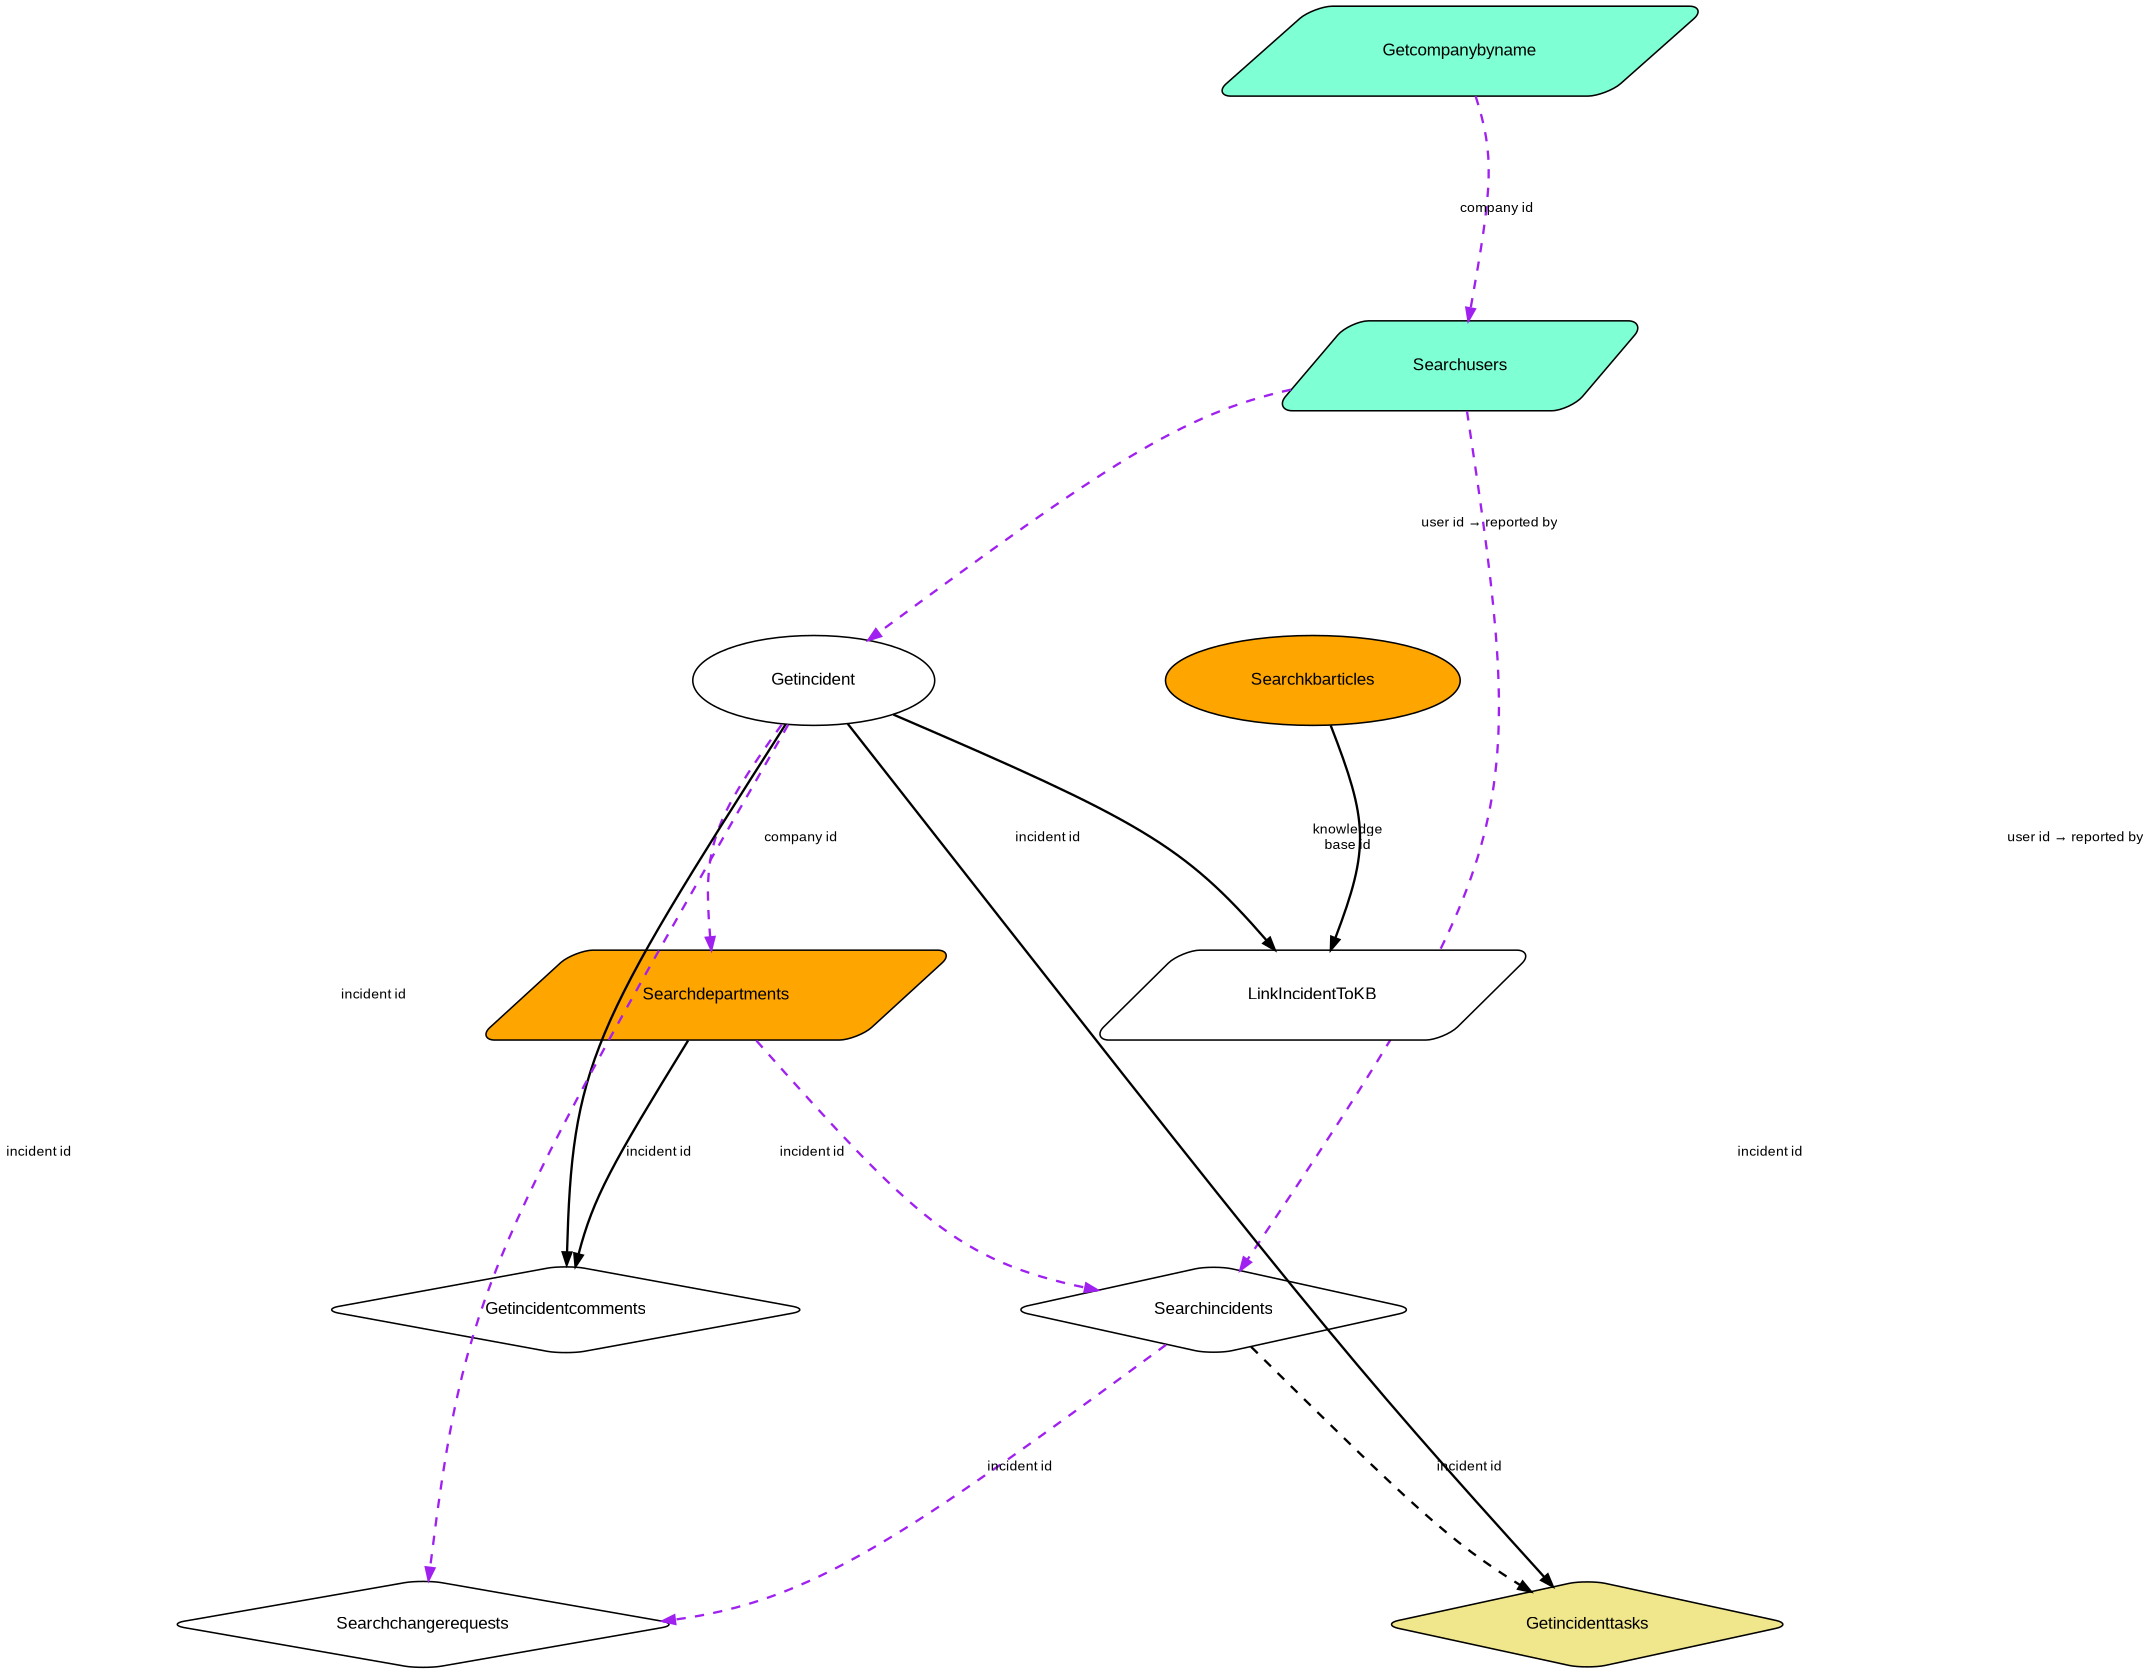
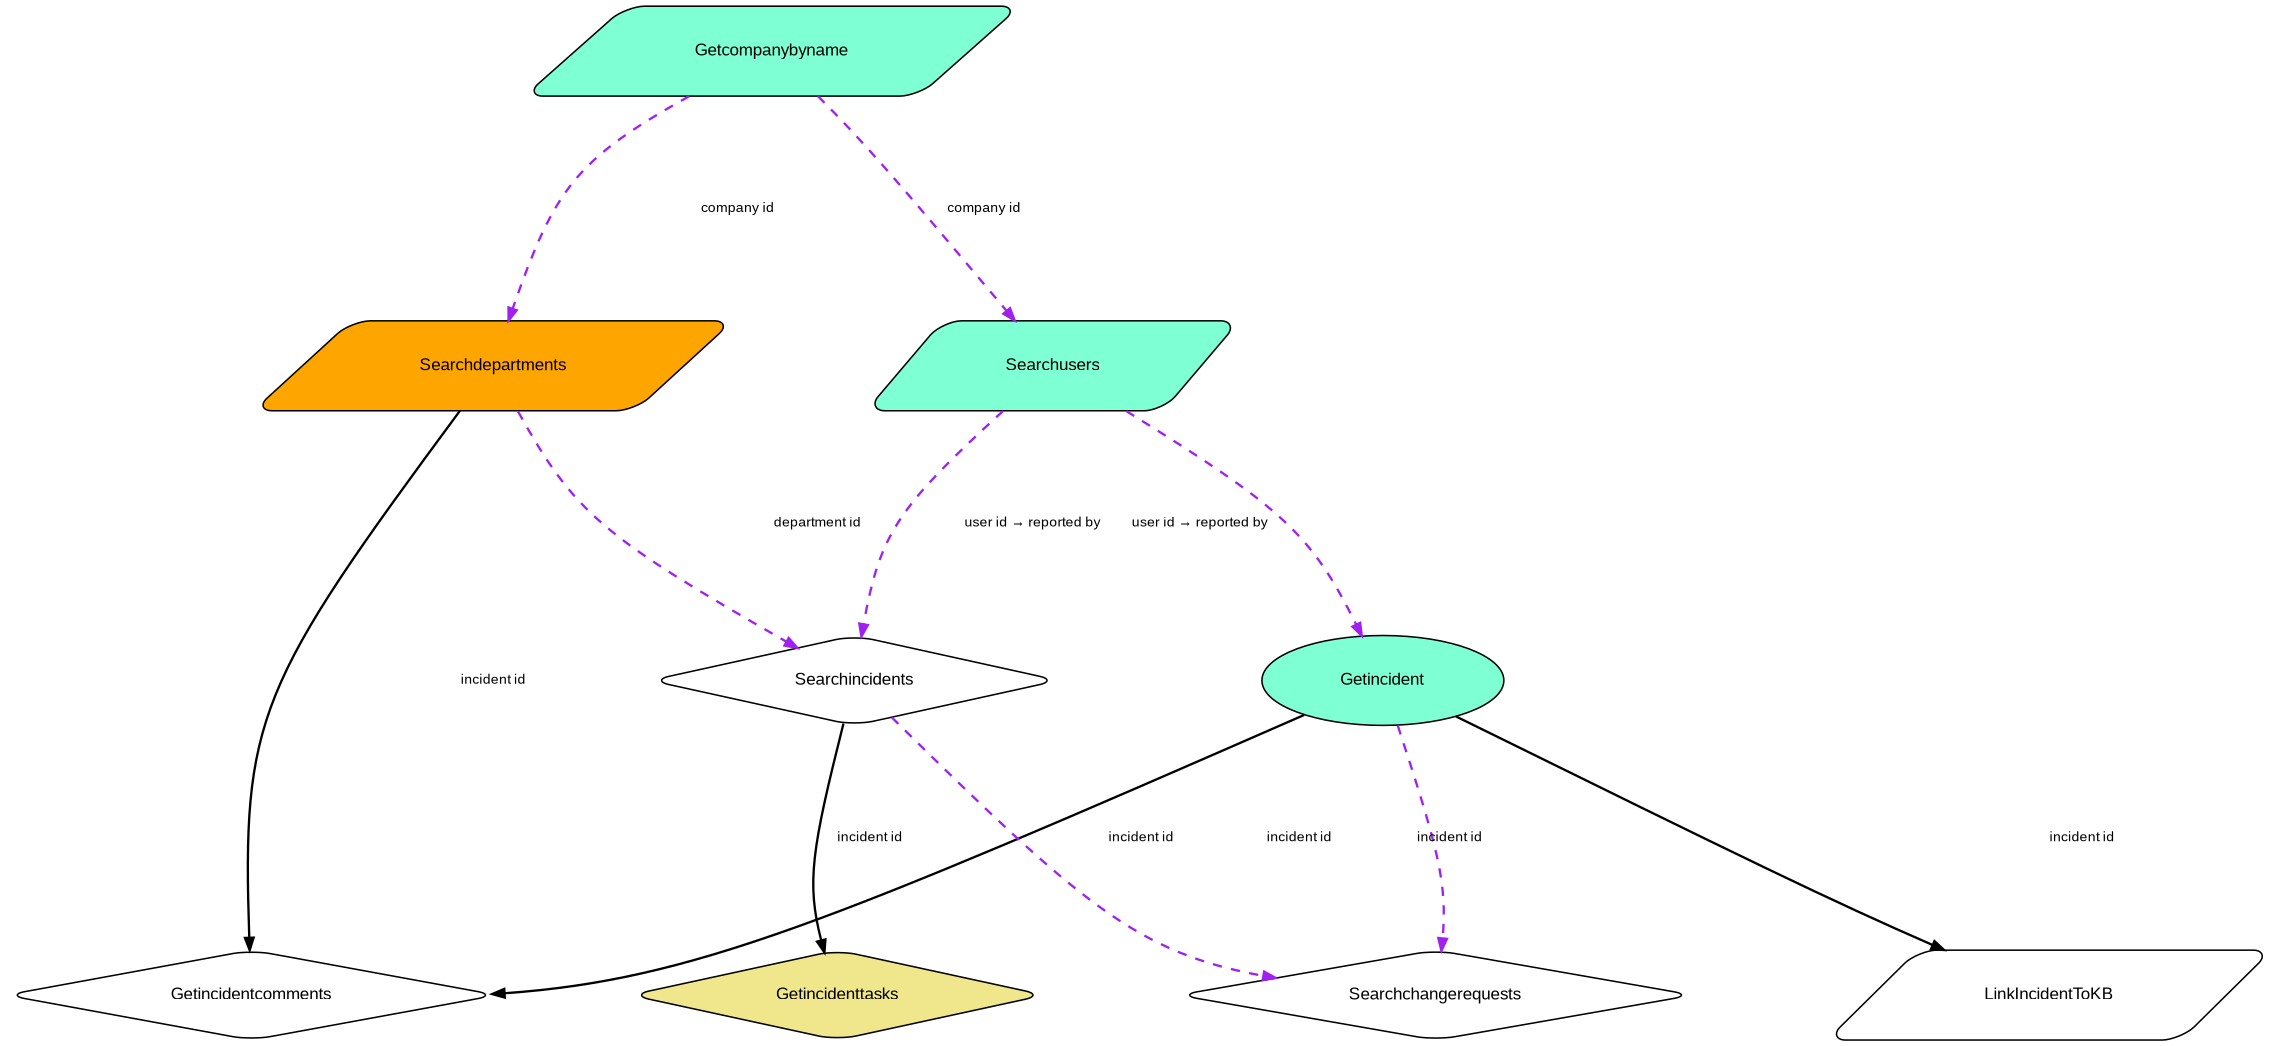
node "Getincident": fillcolor white -> aquamarine
node "Searchkbarticles": removed
edge "Getincident" -> "Searchdepartments": now "Getcompanybyname" -> "Searchdepartments"
edge "Searchdepartments" -> "Searchincidents": label "incident id" -> "department id"
edge "Getincident" -> "Getincidenttasks": removed, label "incident id"
edge "Searchincidents" -> "Getincidenttasks": style dashed -> solid
